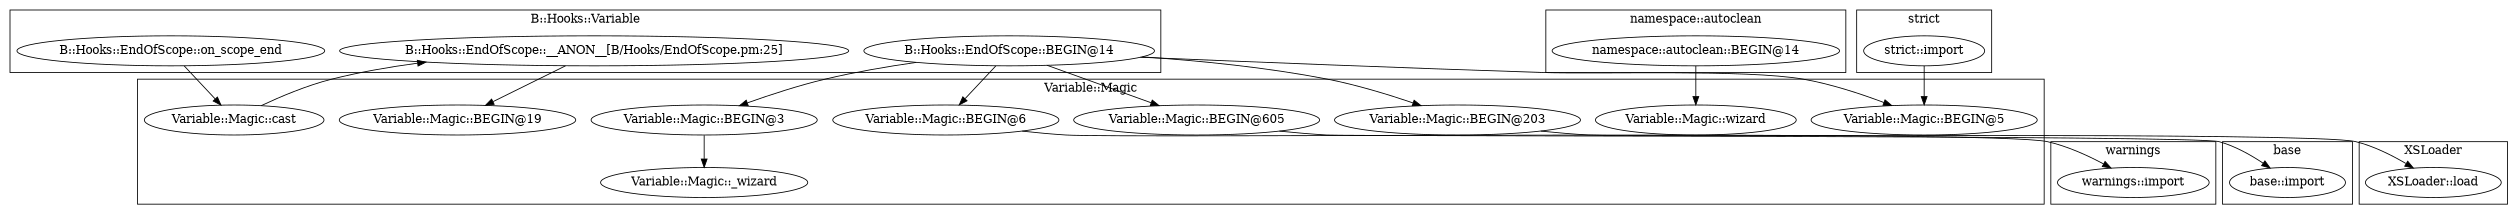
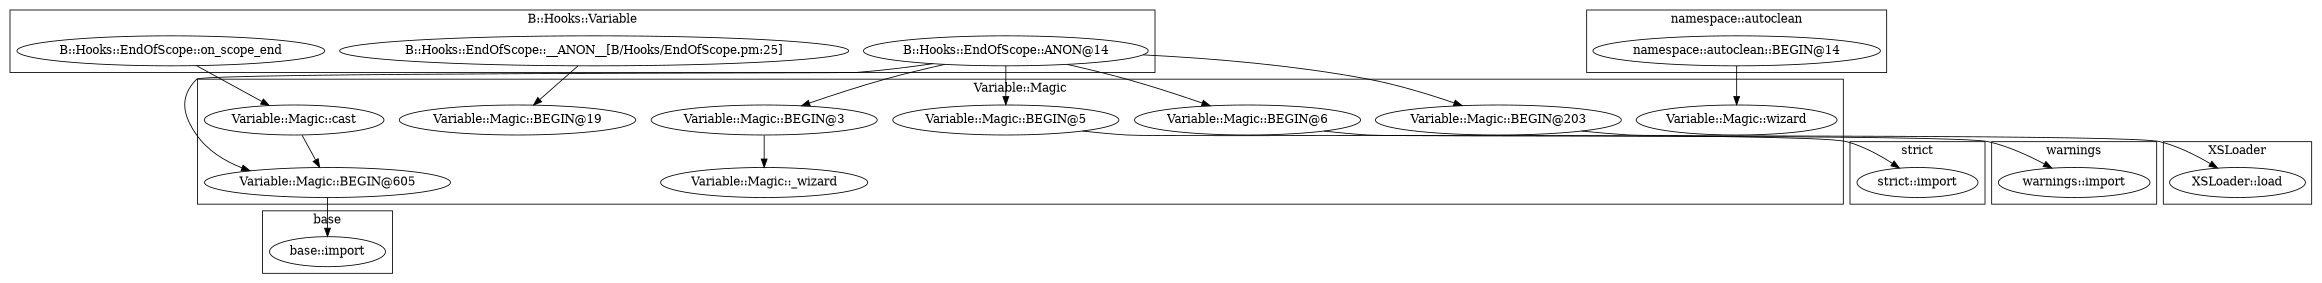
node "B::Hooks::EndOfScope::BEGIN@14": label "B::Hooks::EndOfScope::BEGIN@14" -> "B::Hooks::EndOfScope::ANON@14"
edge "Variable::Magic::cast" -> "B::Hooks::EndOfScope::__ANON__[B/Hooks/EndOfScope.pm:25]": now "Variable::Magic::cast" -> "Variable::Magic::BEGIN@605"
edge "strict::import" -> "Variable::Magic::BEGIN@5": reversed
